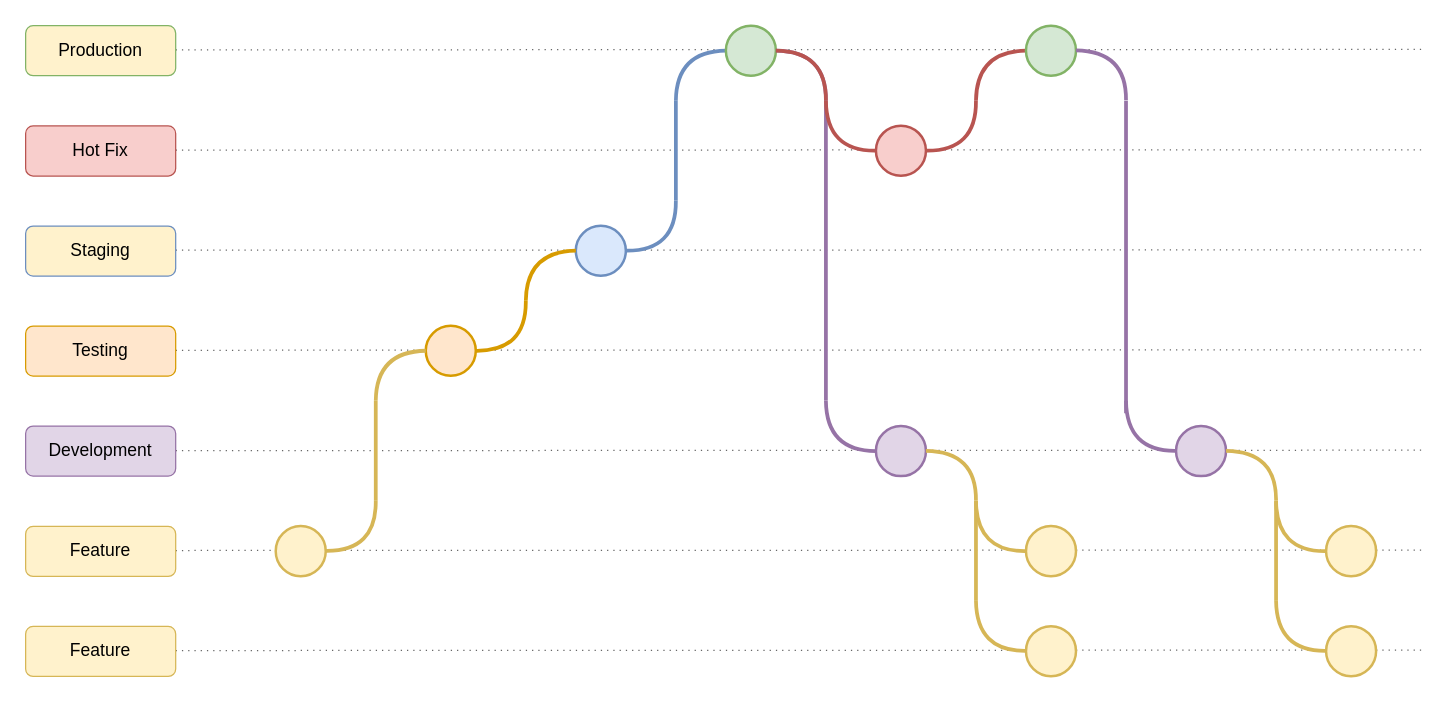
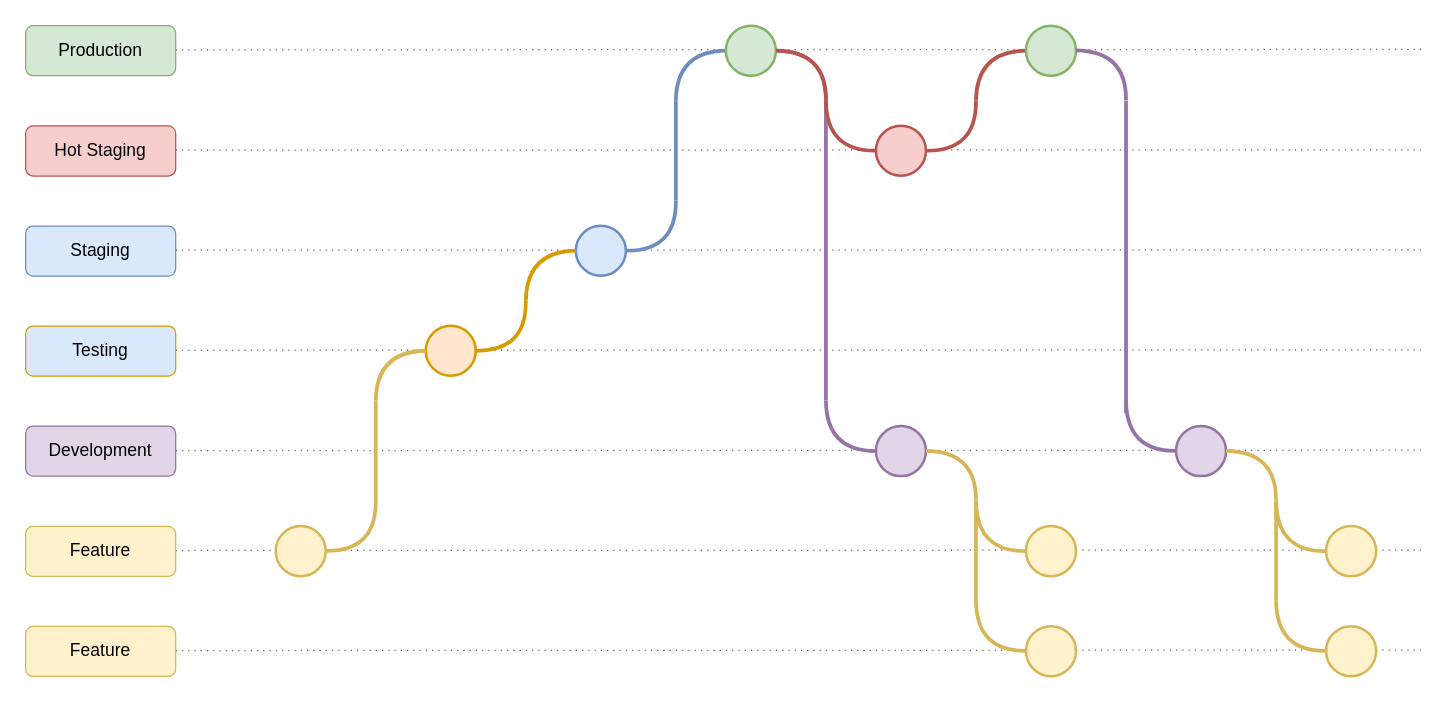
node "Production": fillcolor #fff2cc -> #d5e8d4
node "Hot Fix": label "Hot Fix" -> "Hot Staging"
node "Staging": fillcolor #fff2cc -> #dae8fc
node "Testing": fillcolor #ffe6cc -> #dae8fc
